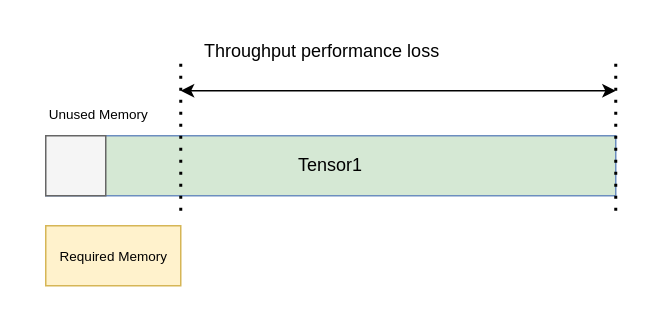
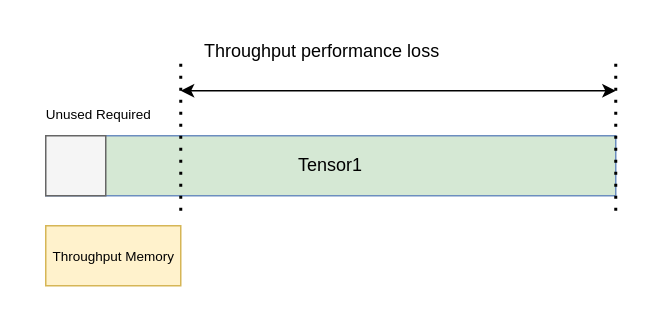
node "Unused Memory": label "Unused Memory" -> "Unused Required"
node "Required Memory": label "Required Memory" -> "Throughput Memory"
